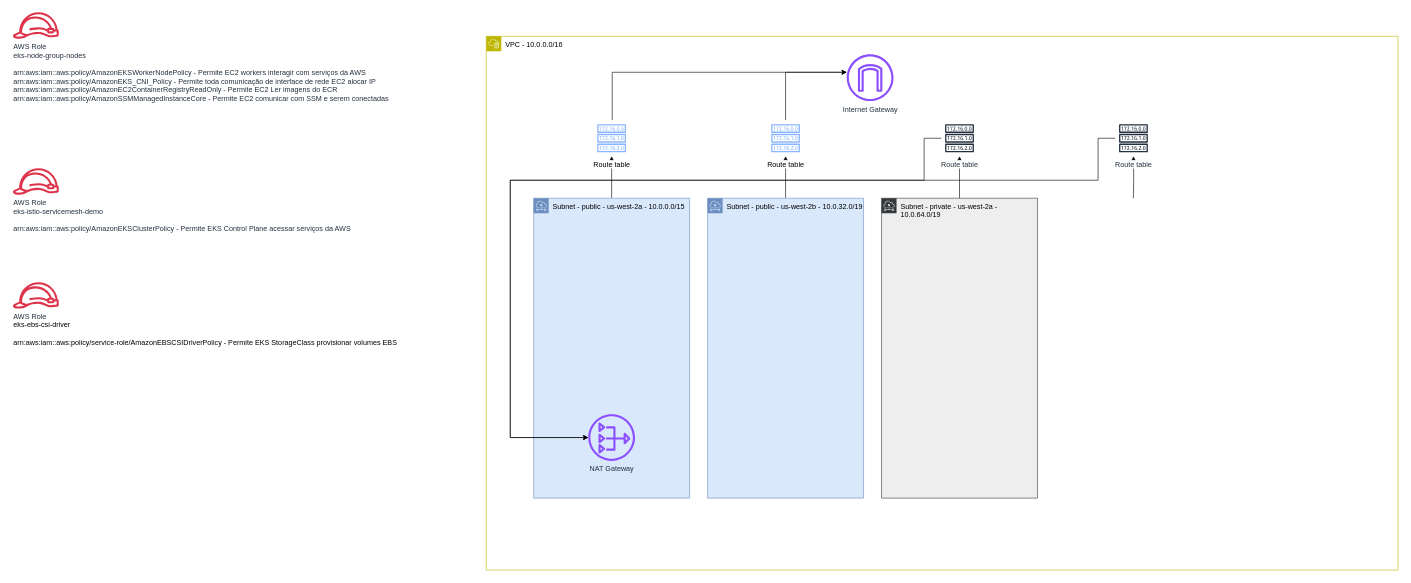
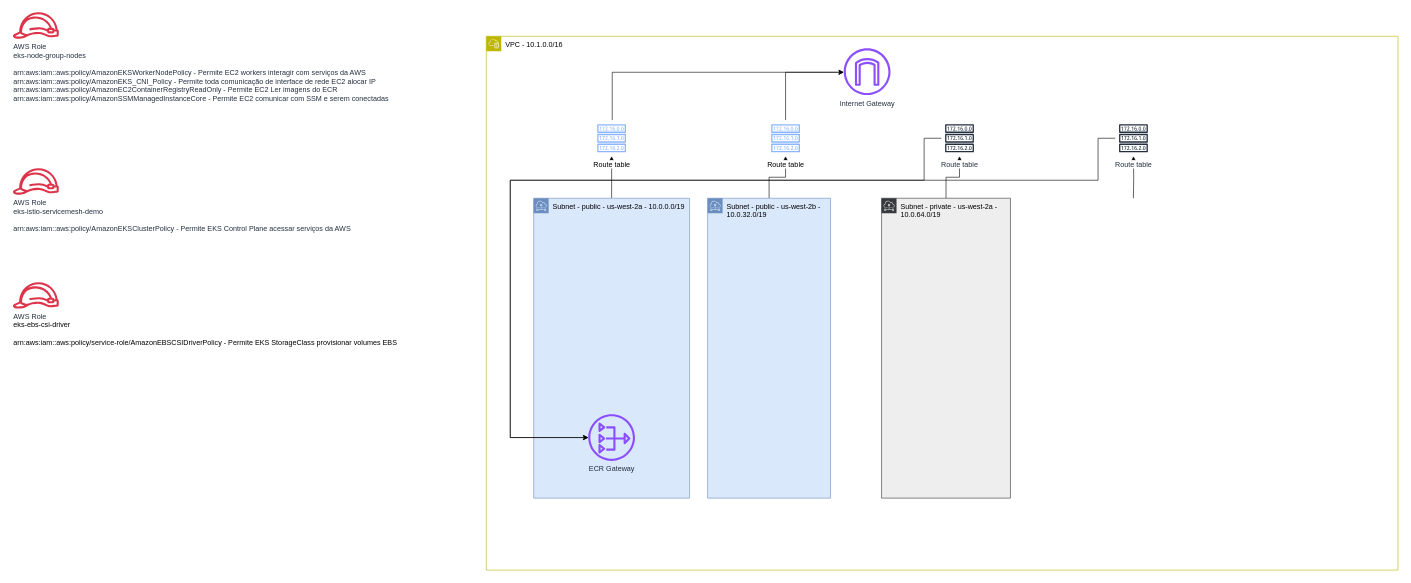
node "VPC - 10.0.0.0/16": label "VPC - 10.0.0.0/16" -> "VPC - 10.1.0.0/16"
node "Internet Gateway": moved (870, 78) -> (867, 72)
node "Subnet - public - us-west-2a - 10.0.0.0/15": label "Subnet - public - us-west-2a - 10.0.0.0/15" -> "Subnet - public - us-west-2a - 10.0.0.0/19"
node "Subnet - public - us-west-2b - 10.0.32.0/19": size 156x300 -> 123x300
node "Subnet - private - us-west-2a - 10.0.64.0/19": size 156x300 -> 129x300
node "NAT Gateway": label "NAT Gateway" -> "ECR Gateway"
